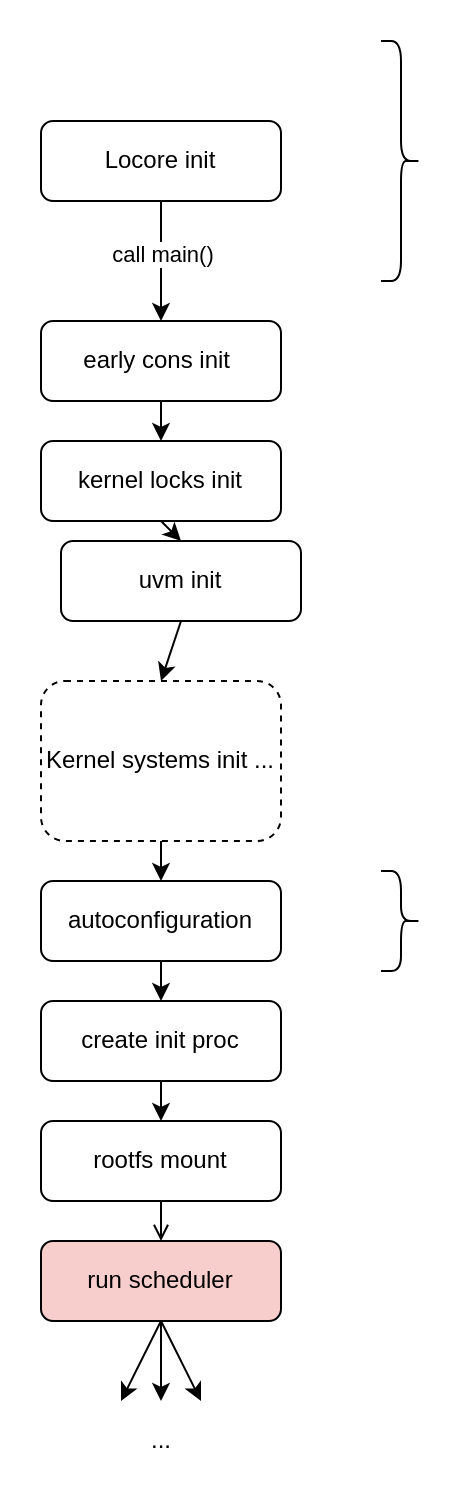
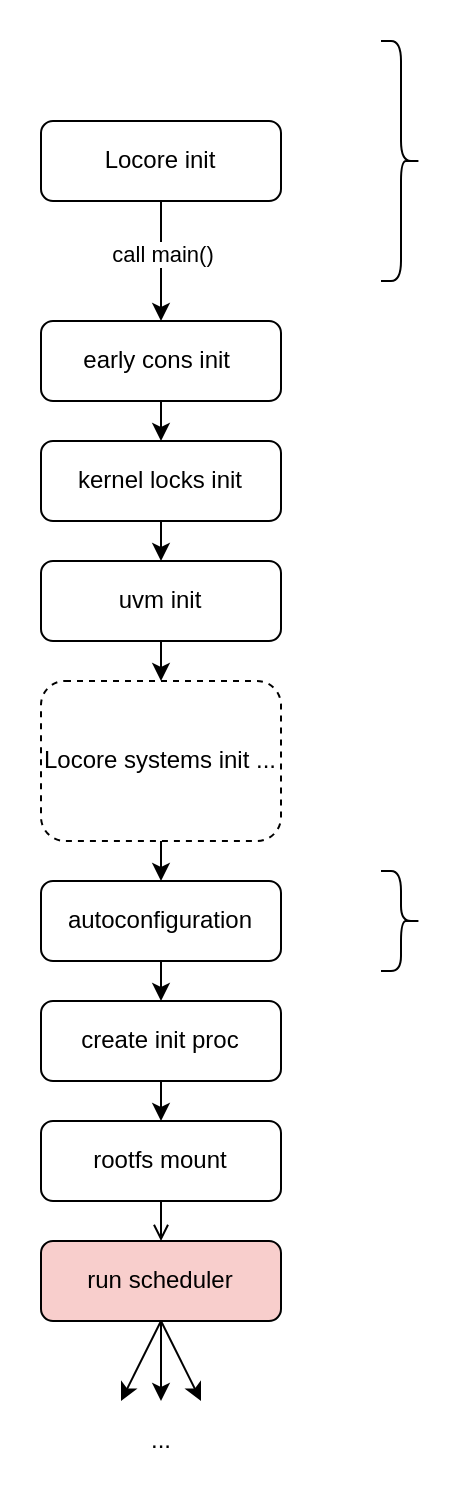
node "uvm init": moved (181, 581) -> (161, 601)
node "Kernel systems init ...": label "Kernel systems init ..." -> "Locore systems init ..."
